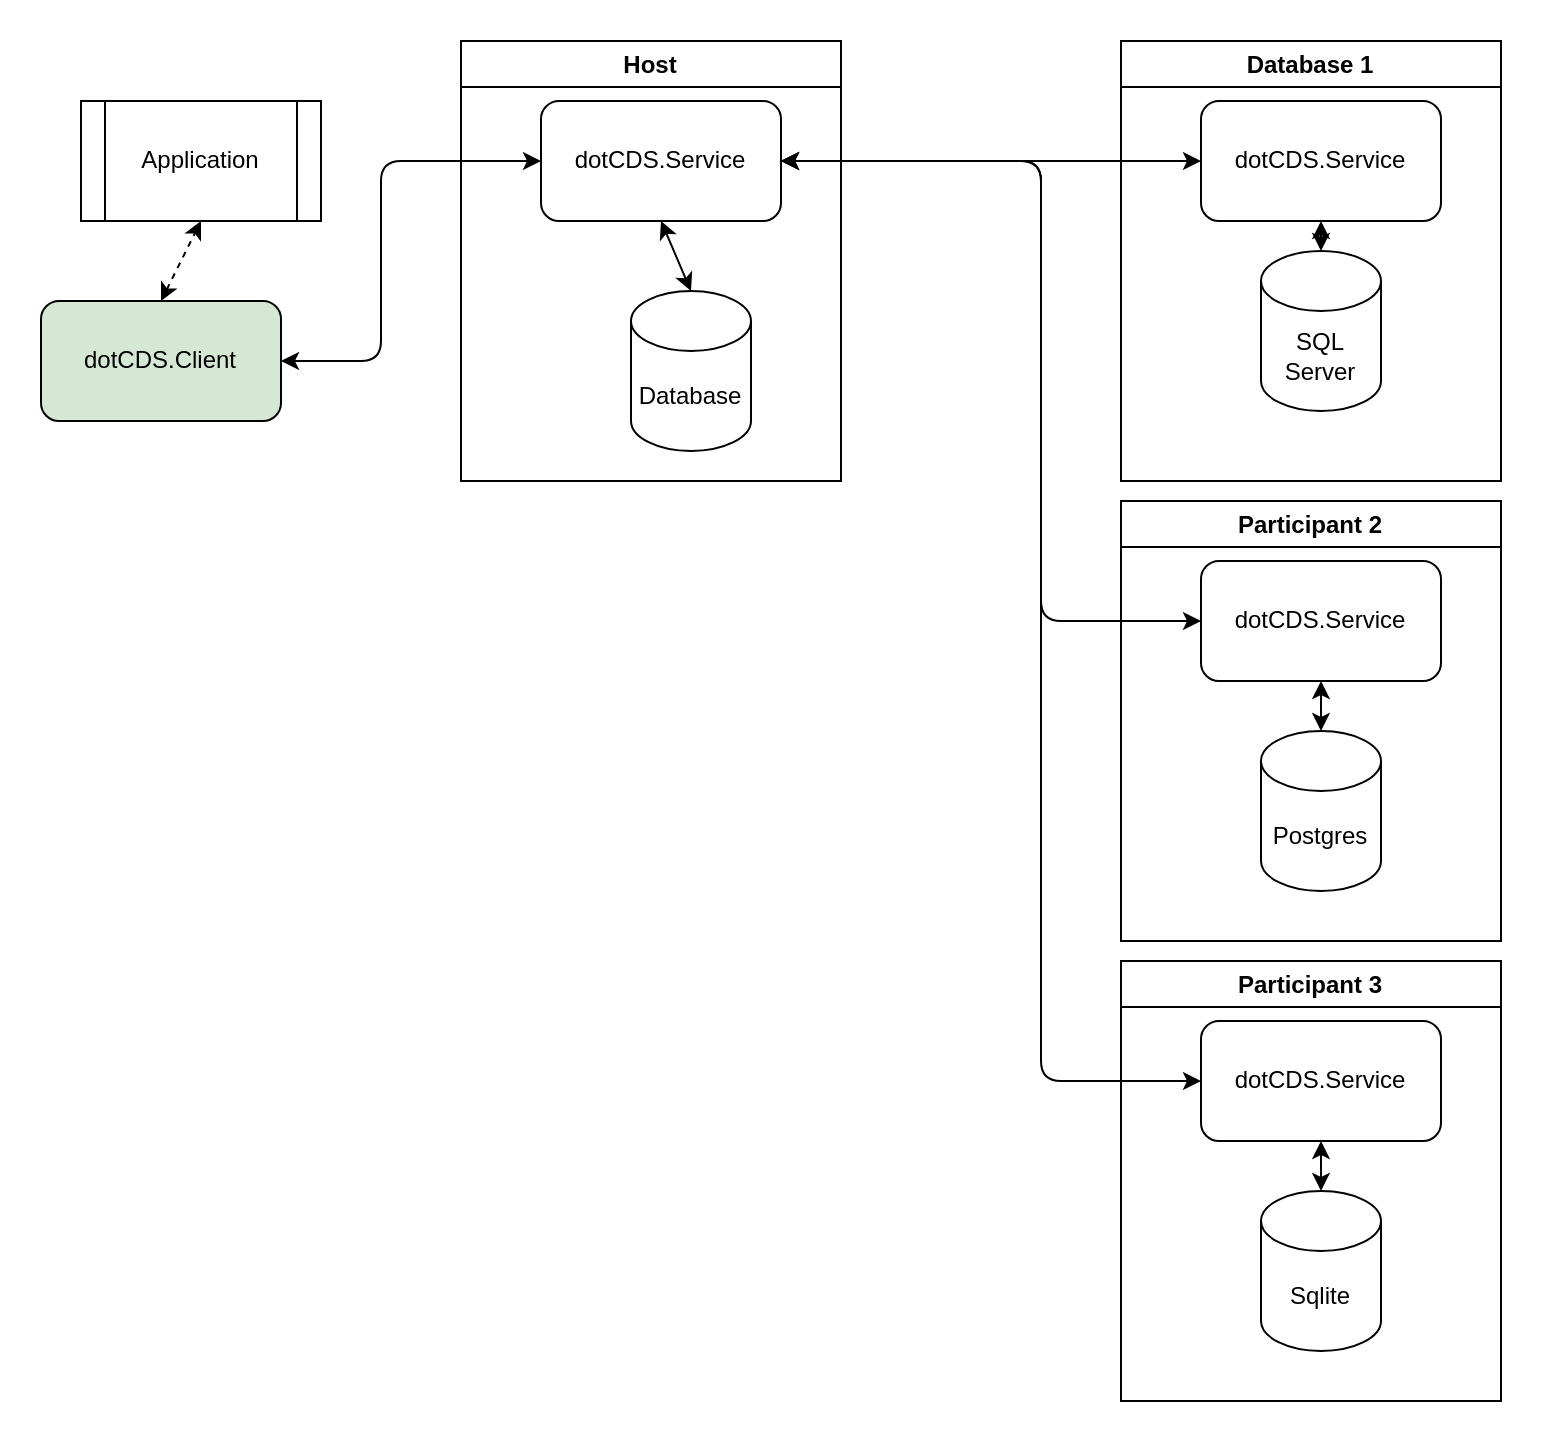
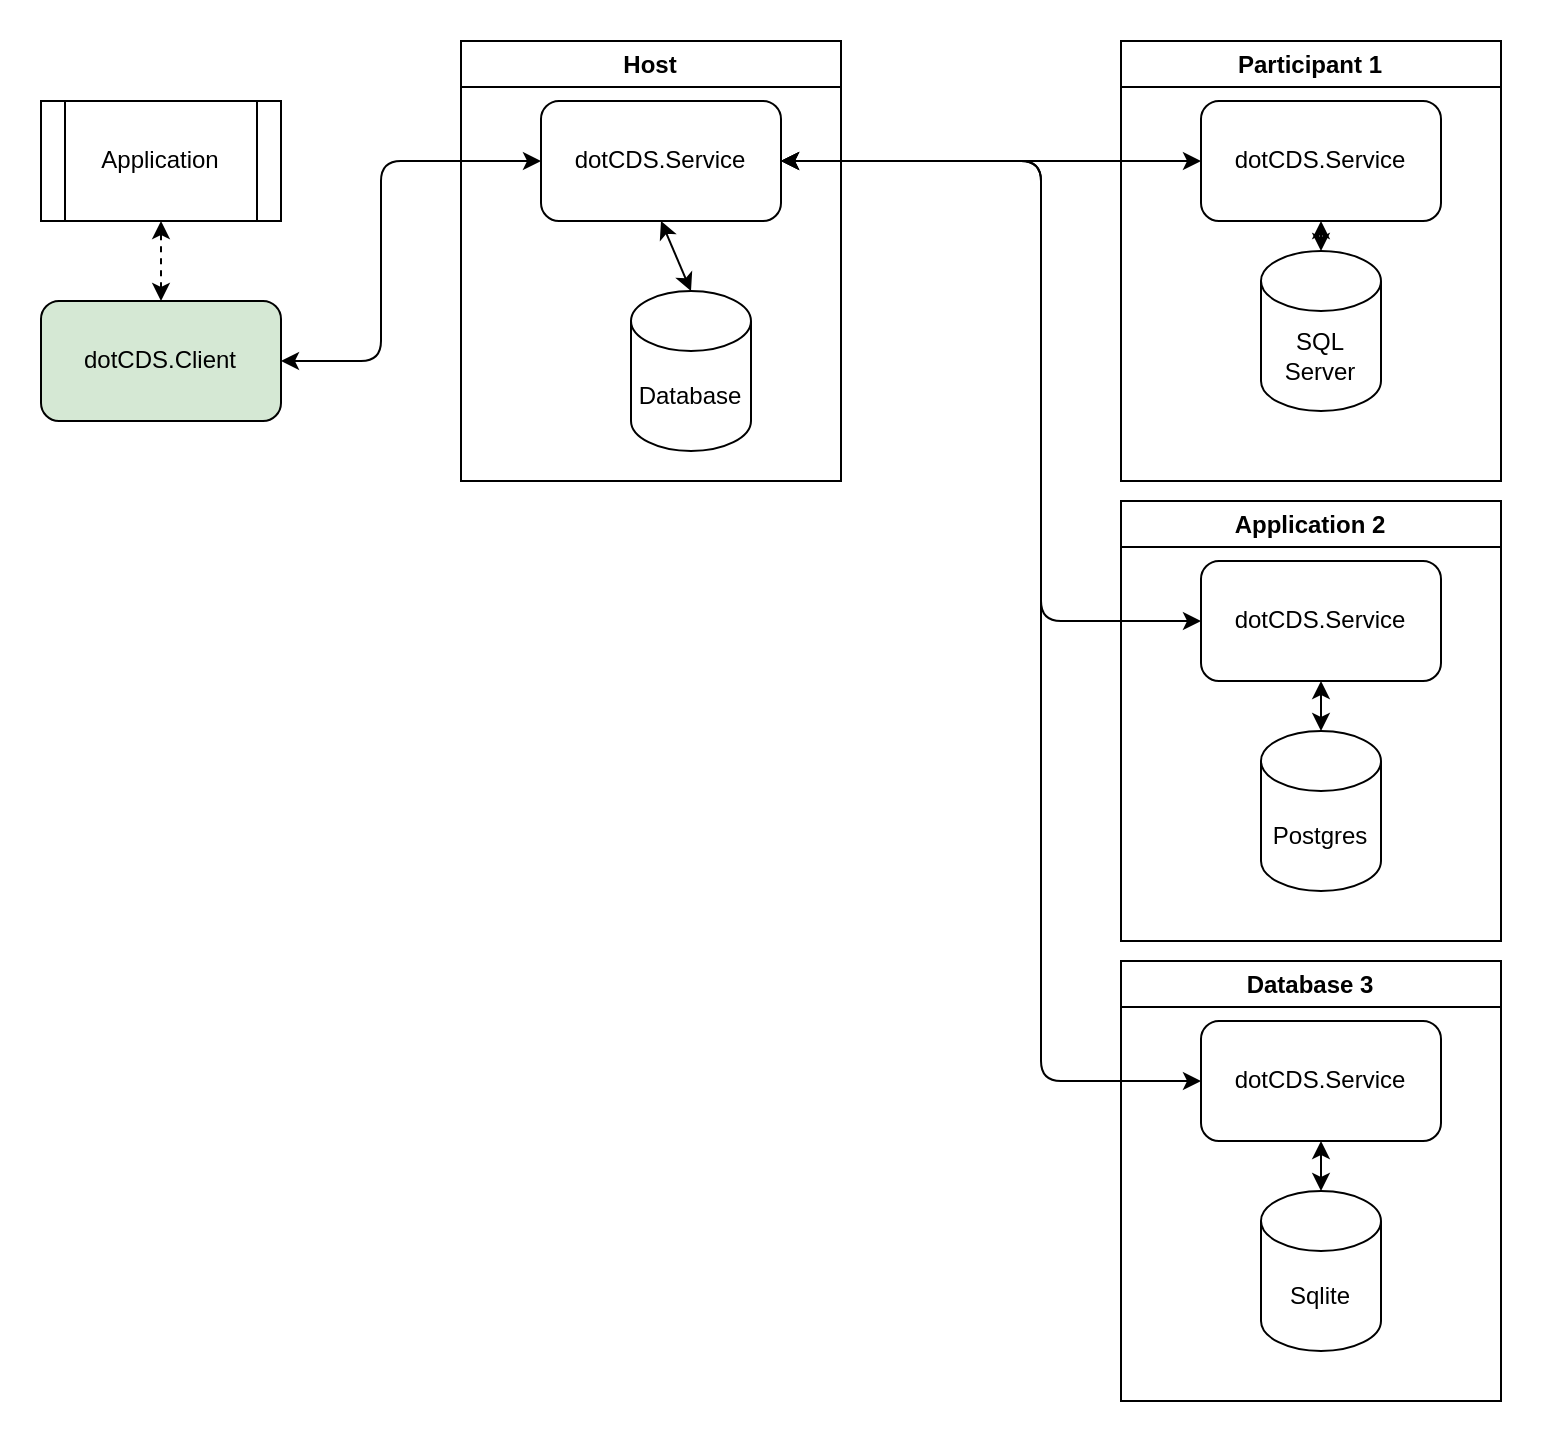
node "Database 1": label "Database 1" -> "Participant 1"
node "Application": moved (201, 161) -> (161, 161)
node "Participant 2": label "Participant 2" -> "Application 2"
node "Participant 3": label "Participant 3" -> "Database 3"
